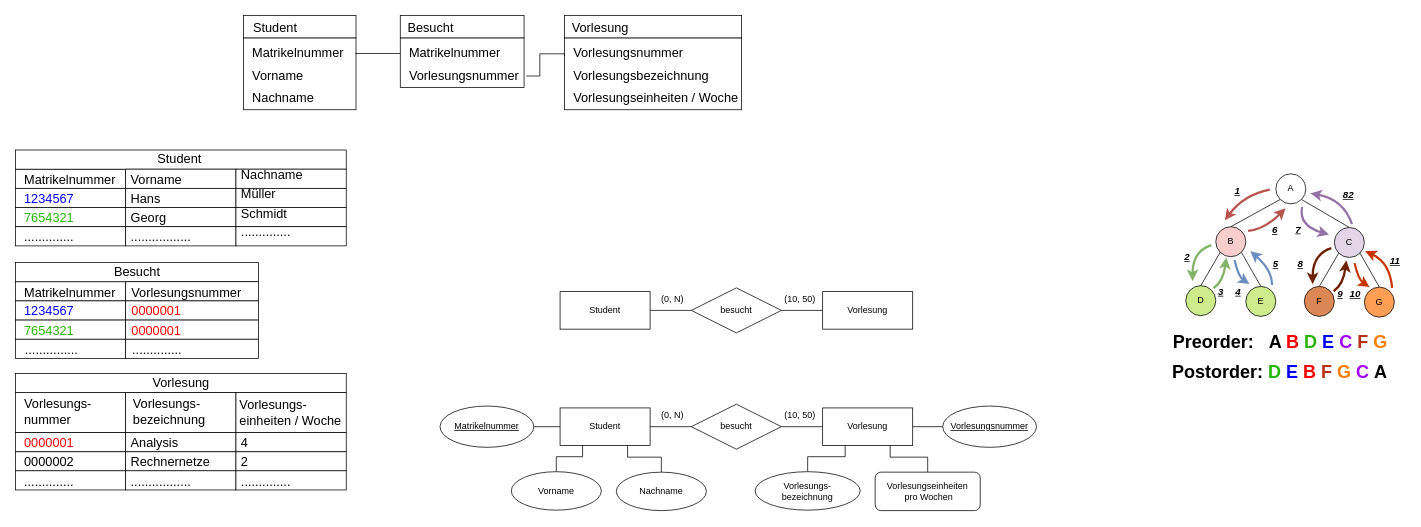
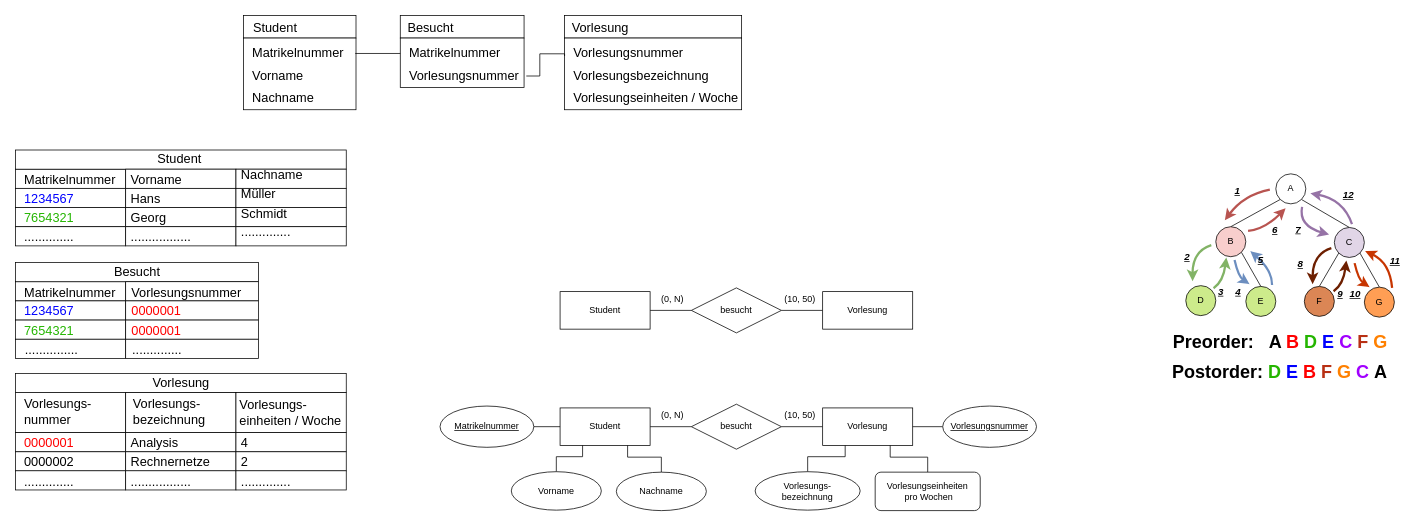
node "82": label "82" -> "12"
node "5": moved (1275, 263) -> (1260, 259)
edge "B" -- "D": removed
